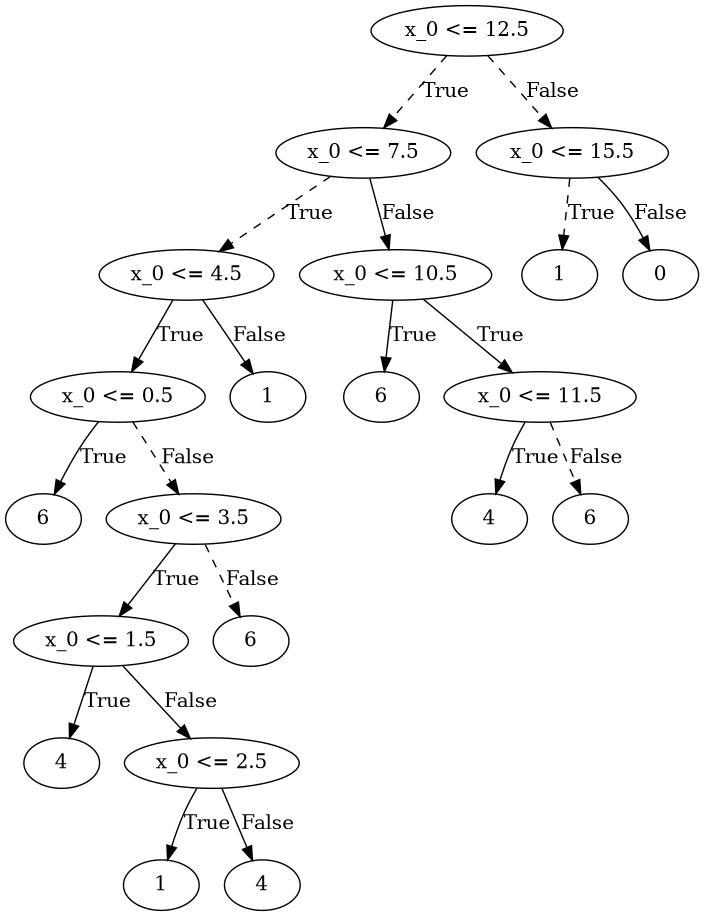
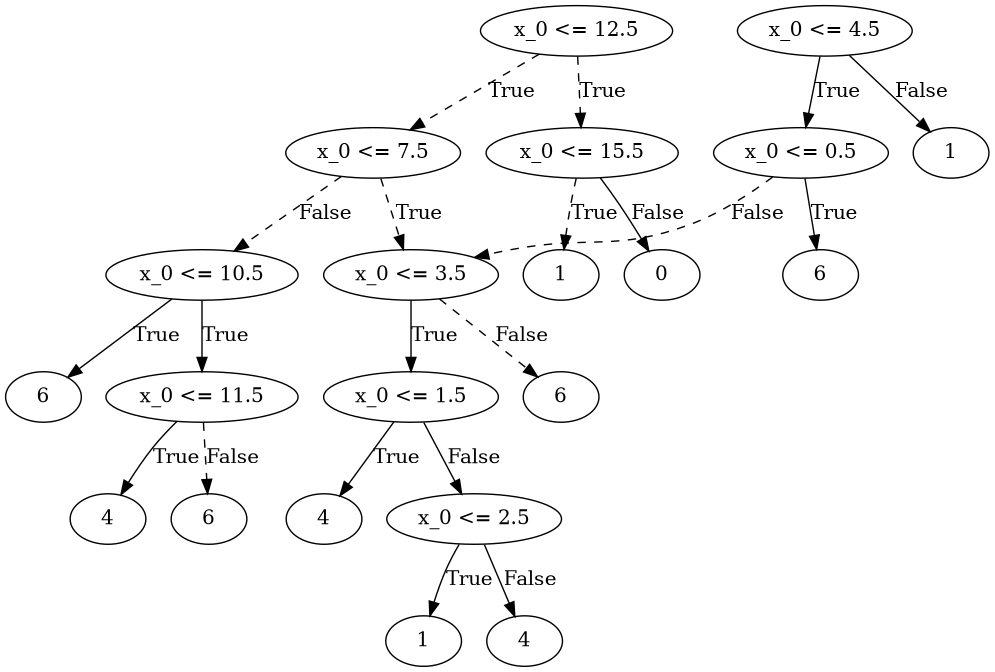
edge "x_0 <= 12.5" -> "x_0 <= 15.5": label "False" -> "True"
edge "x_0 <= 7.5" -> "x_0 <= 10.5": style solid -> dashed
edge "x_0 <= 7.5" -> "x_0 <= 4.5": now "x_0 <= 7.5" -> "x_0 <= 3.5"
